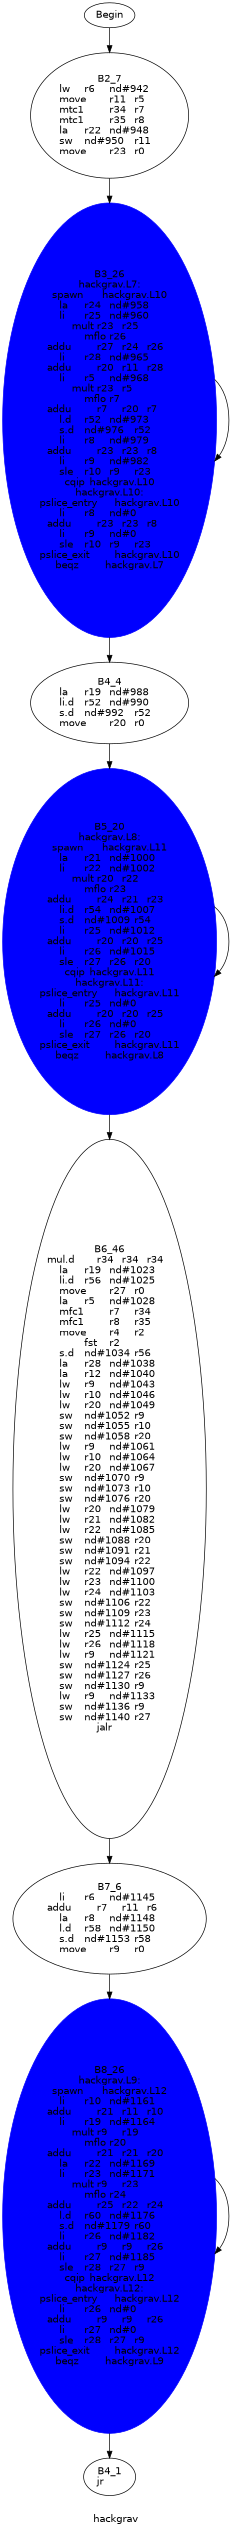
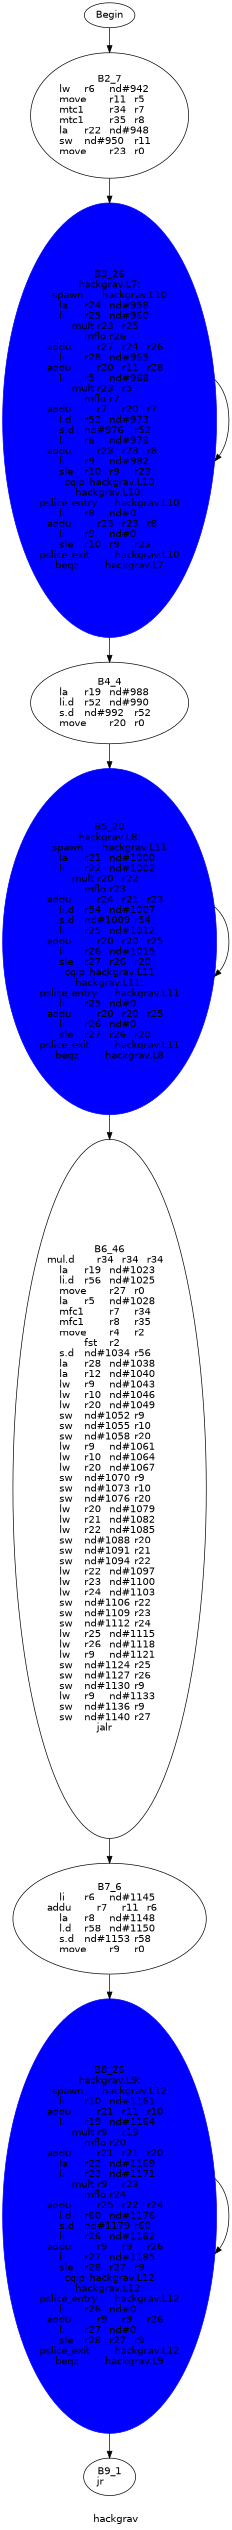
node "B4_1 jr": label "B4_1 jr" -> "B9_1 jr"
